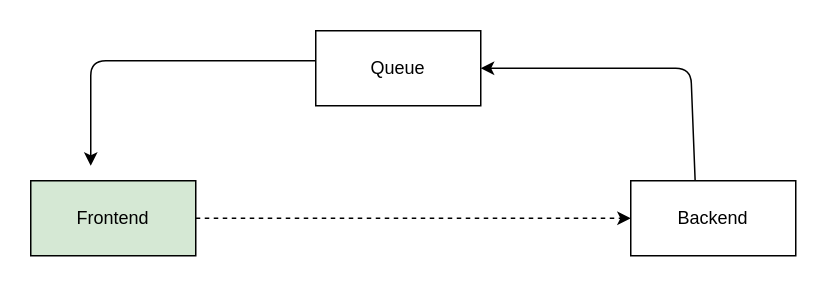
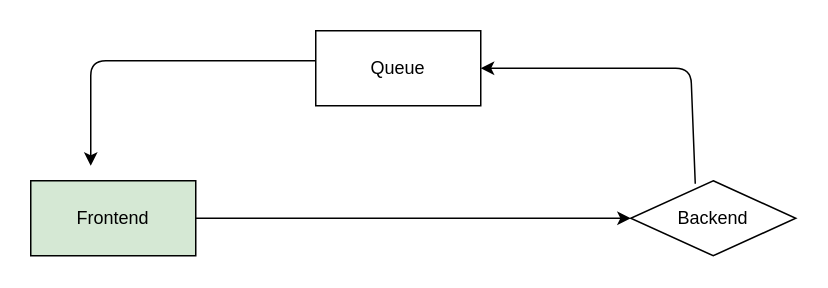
edge "Frontend" -> "Backend": style dashed -> solid
node "Backend": shape rectangle -> diamond
